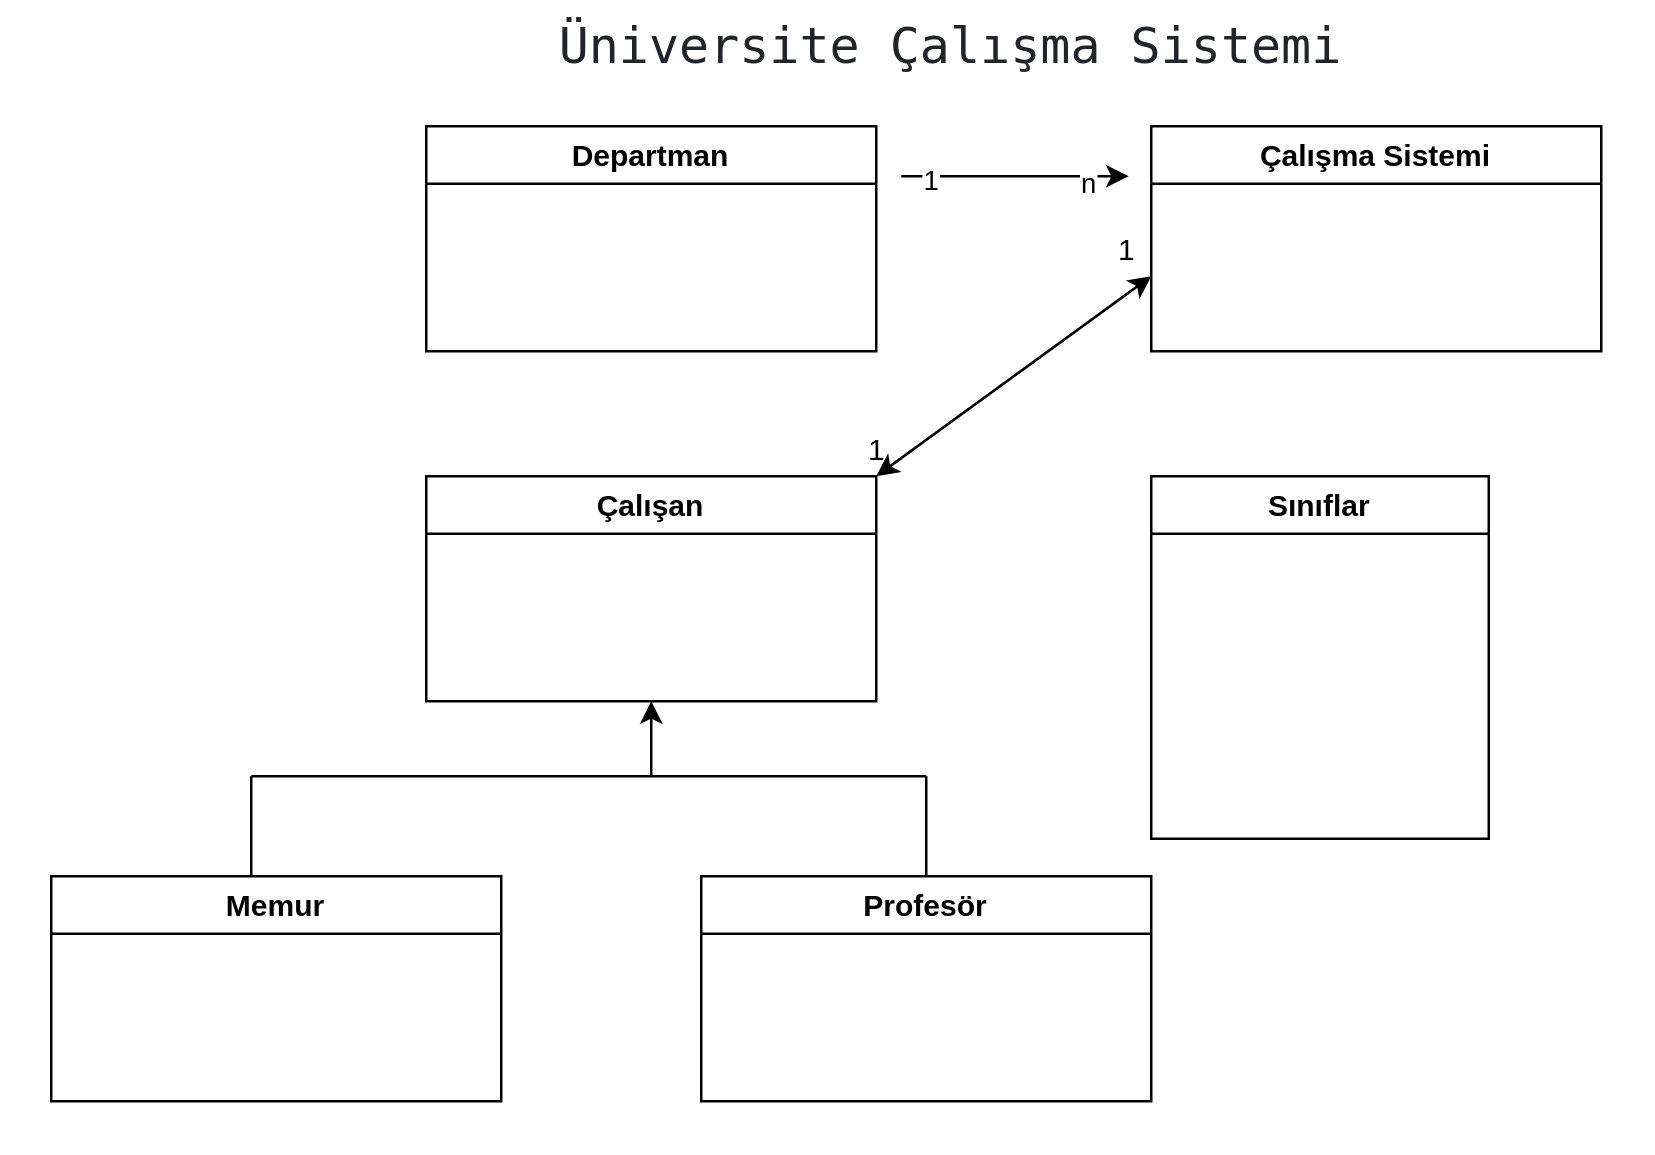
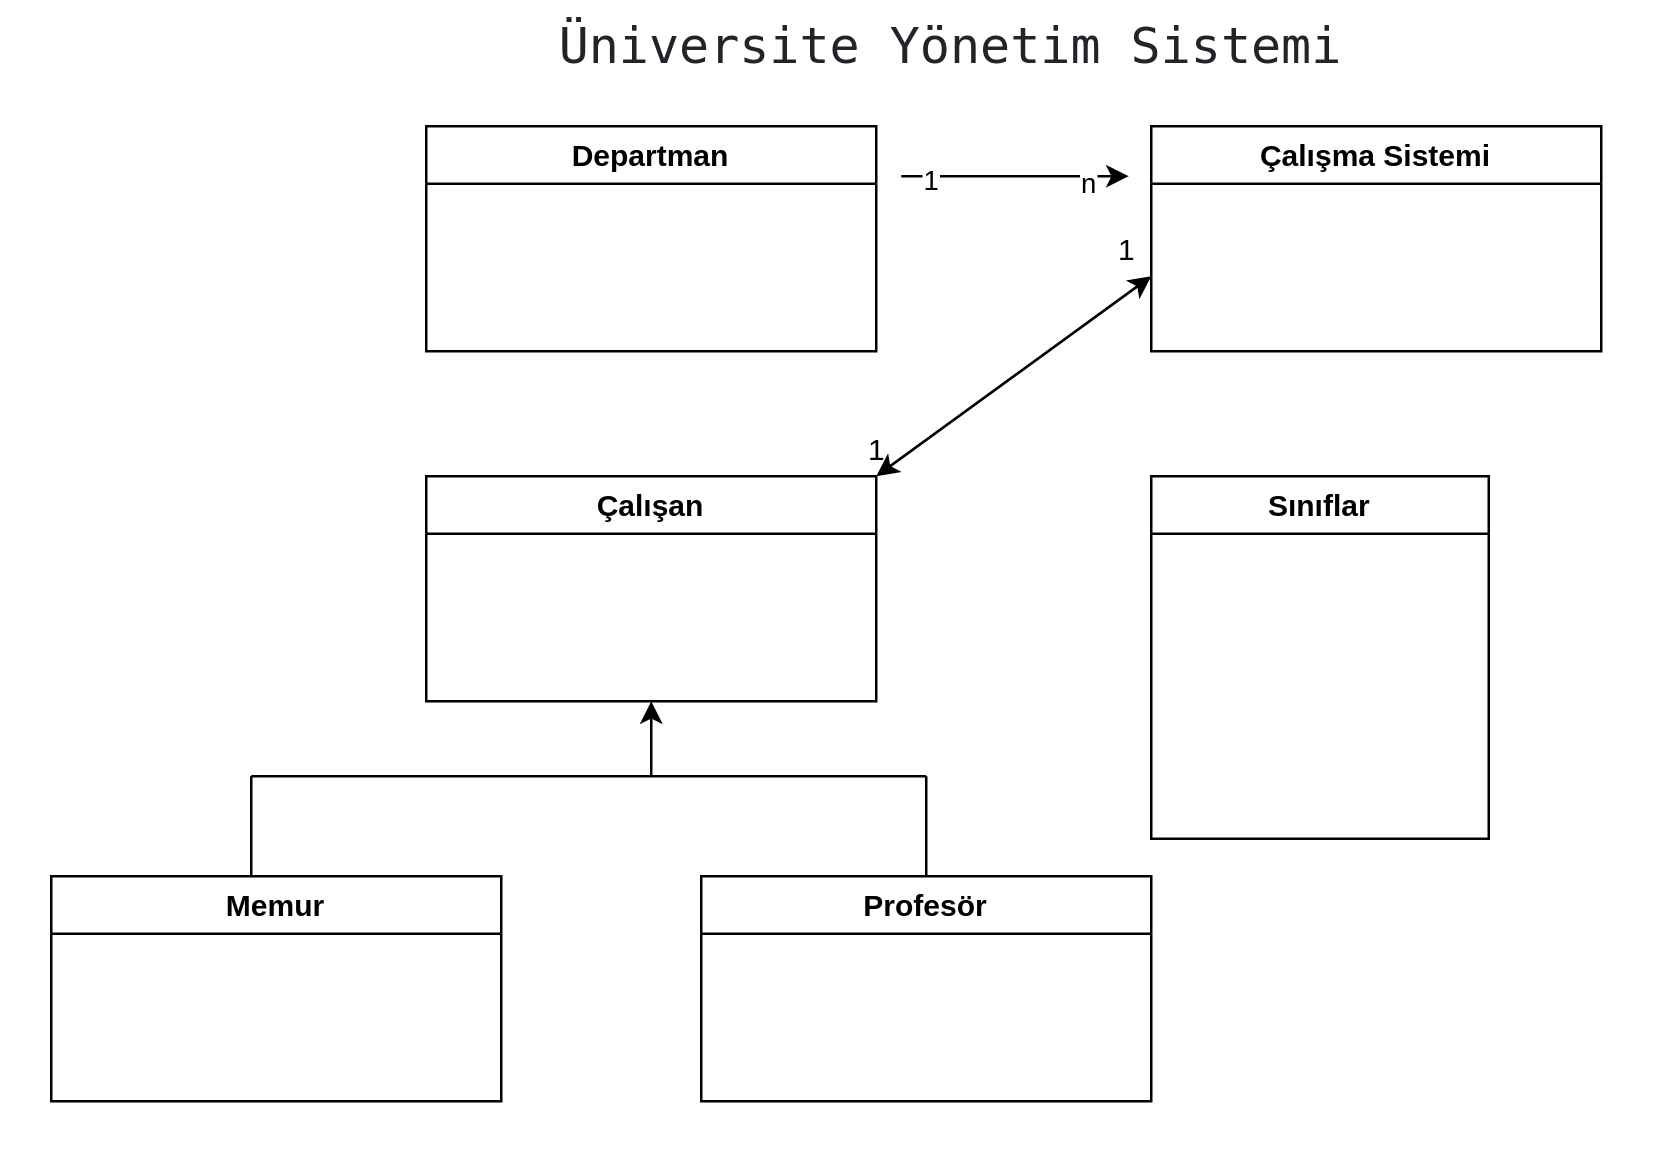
node "Üniversite Çalışma Sistemi": label "Üniversite Çalışma Sistemi" -> "Üniversite Yönetim Sistemi"
